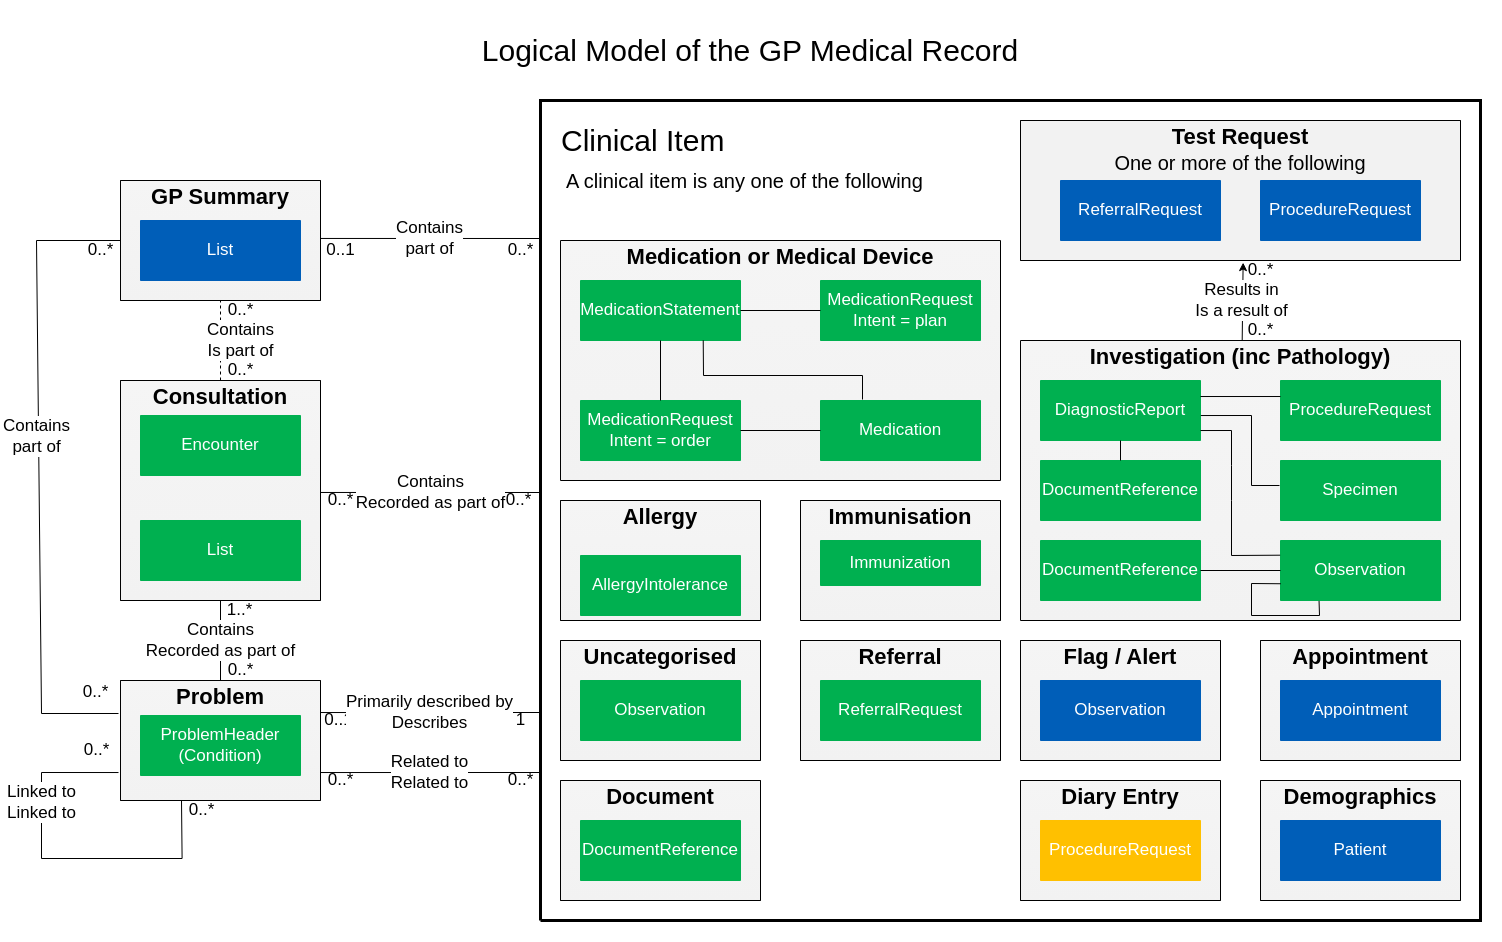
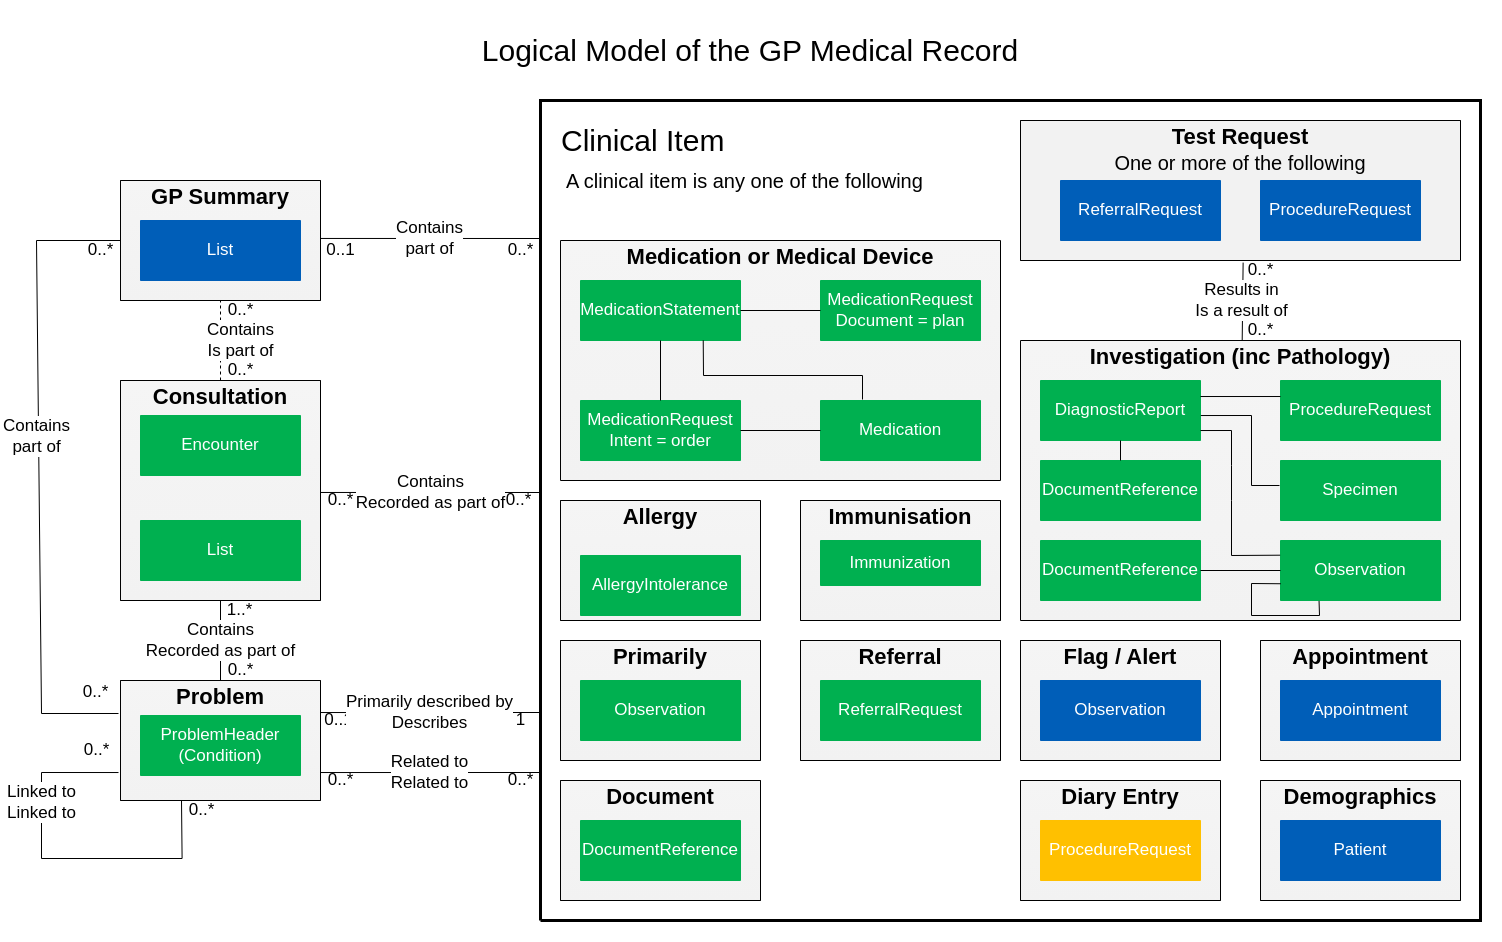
edge "Investigation (inc Pathology)" -> "Test Request": arrowhead classic -> none
node "MedicationRequestIntent = plan": label "MedicationRequestIntent = plan" -> "MedicationRequestDocument = plan"
node "Uncategorised": label "Uncategorised" -> "Primarily"
